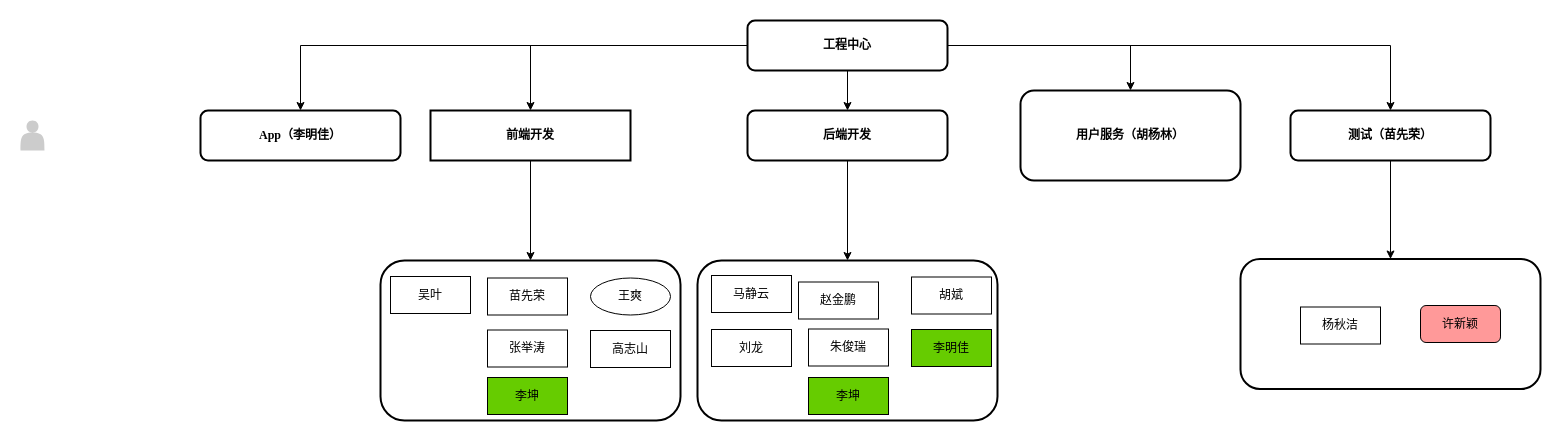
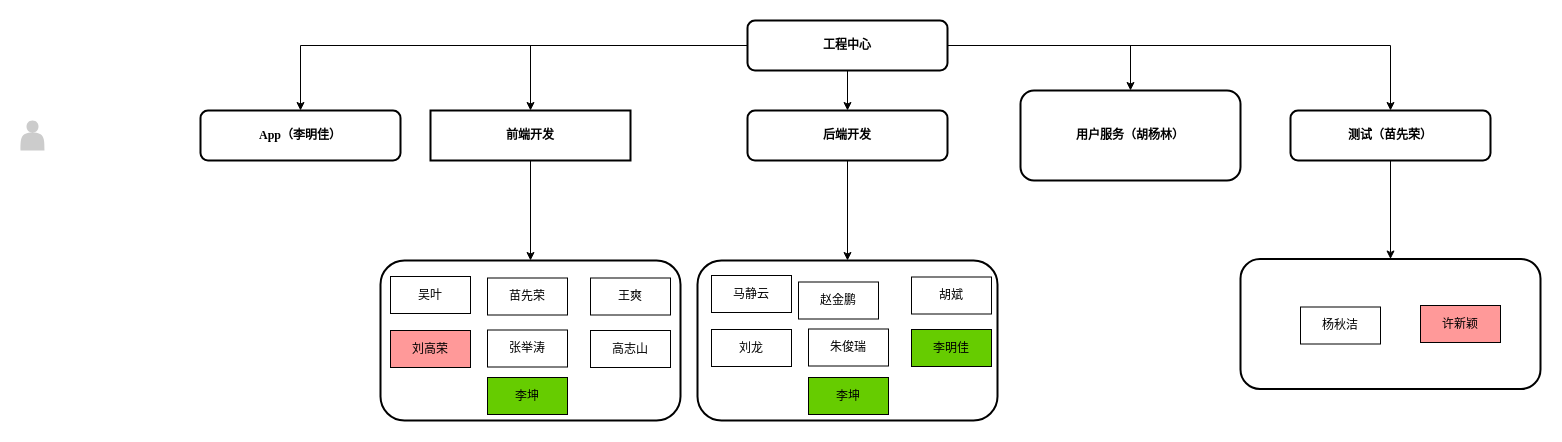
node "王爽": shape ellipse -> rectangle
node "许新颖": shape rounded rectangle -> rectangle
node "刘高荣": added
